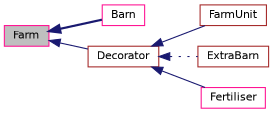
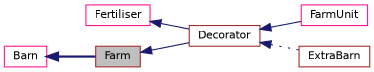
node "FarmUnit": color brown -> deeppink
edge "Barn" -> "Farm": reversed
node "Farm": color deeppink -> brown
edge "Fertiliser" -> "Decorator": reversed
